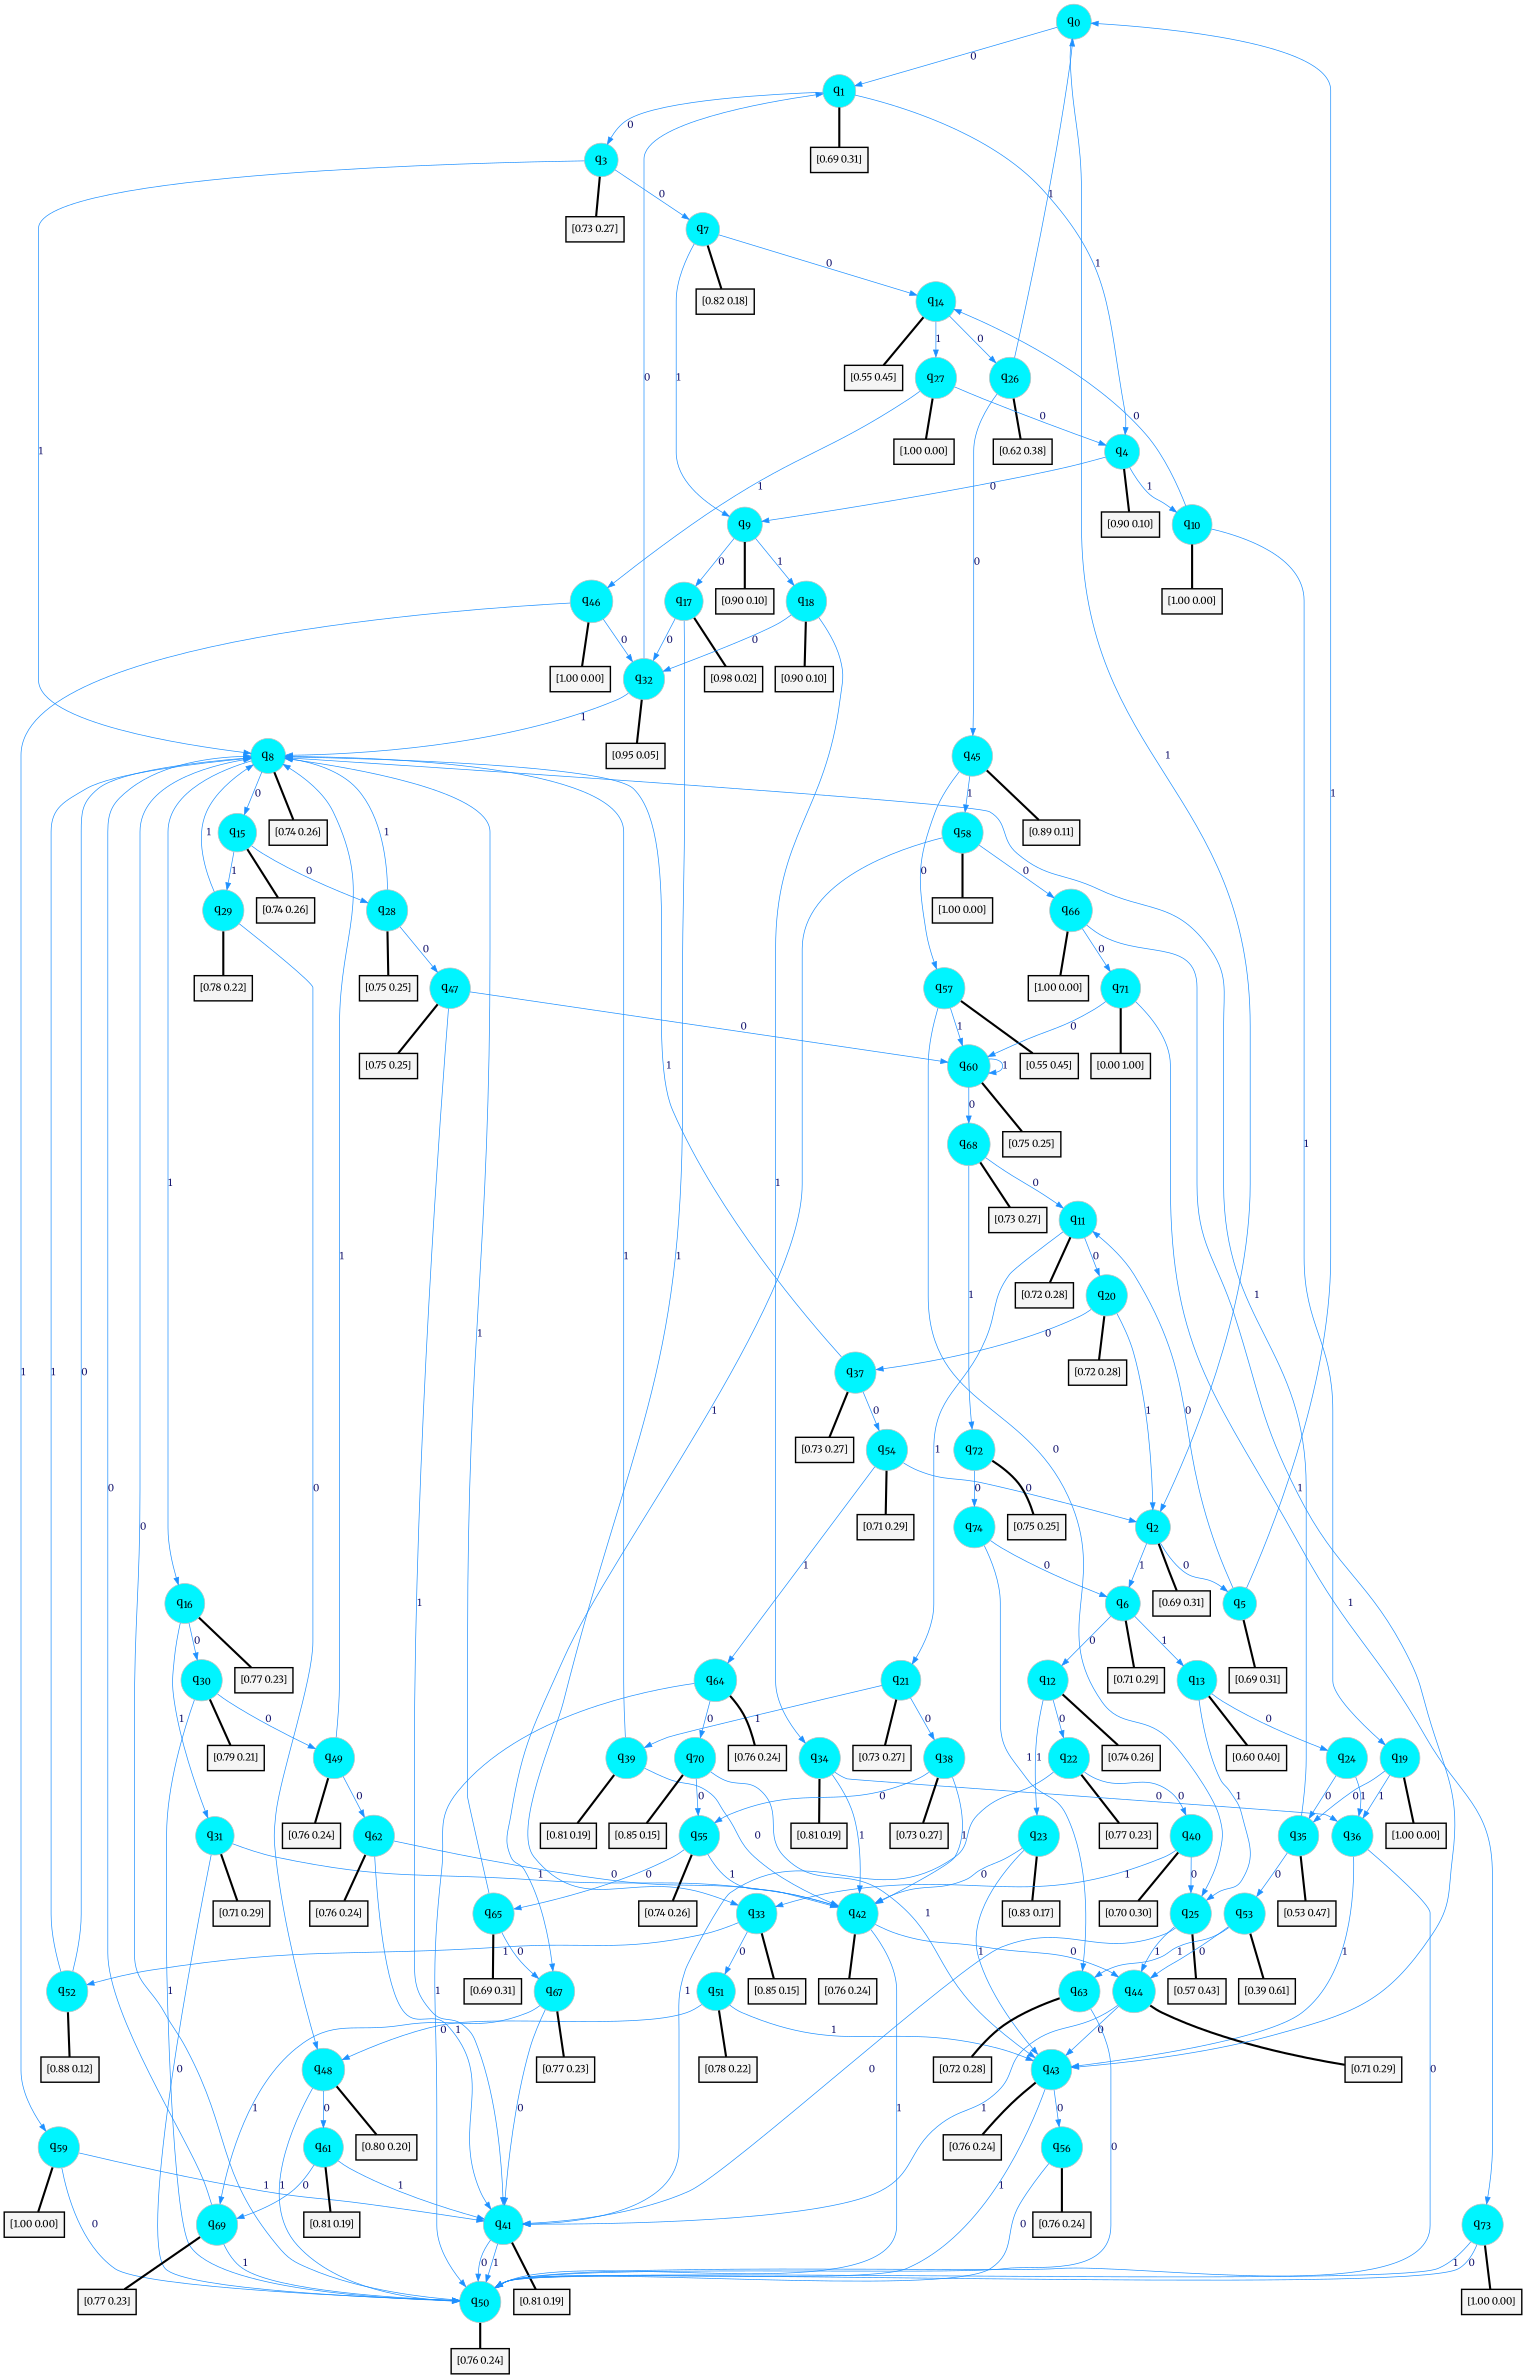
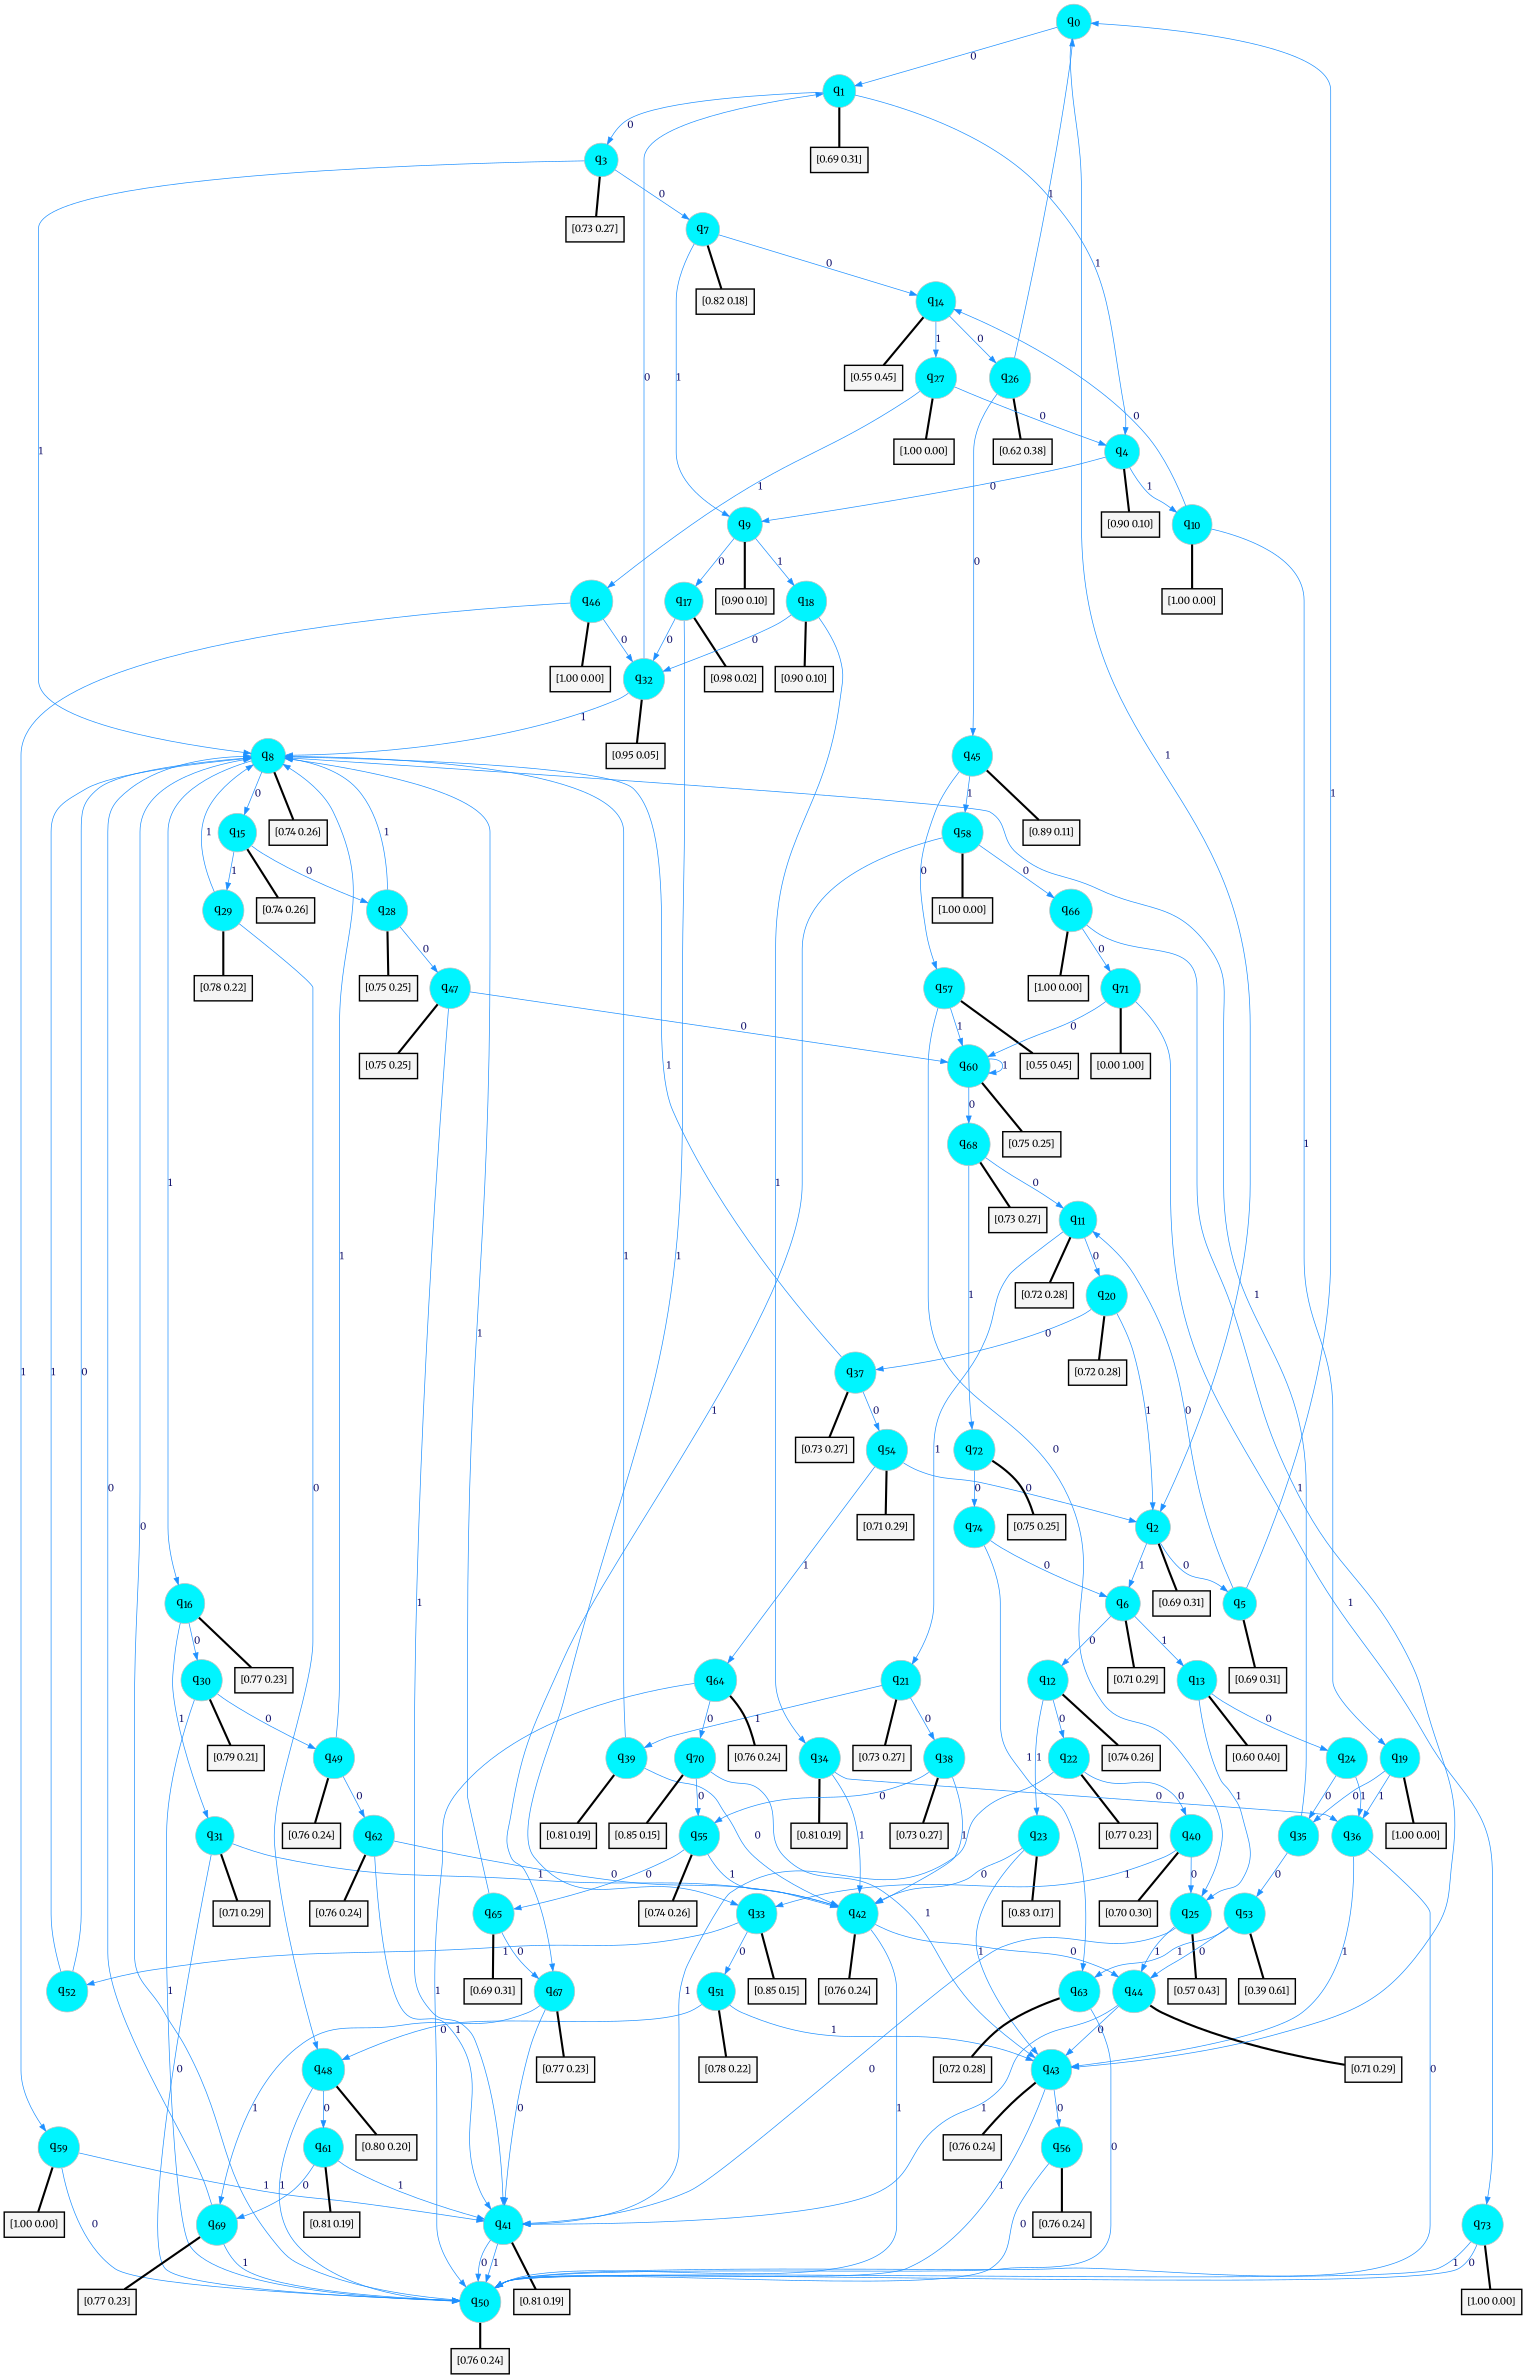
node "[0.53 0.47]": removed
node "[0.88 0.12]": removed
